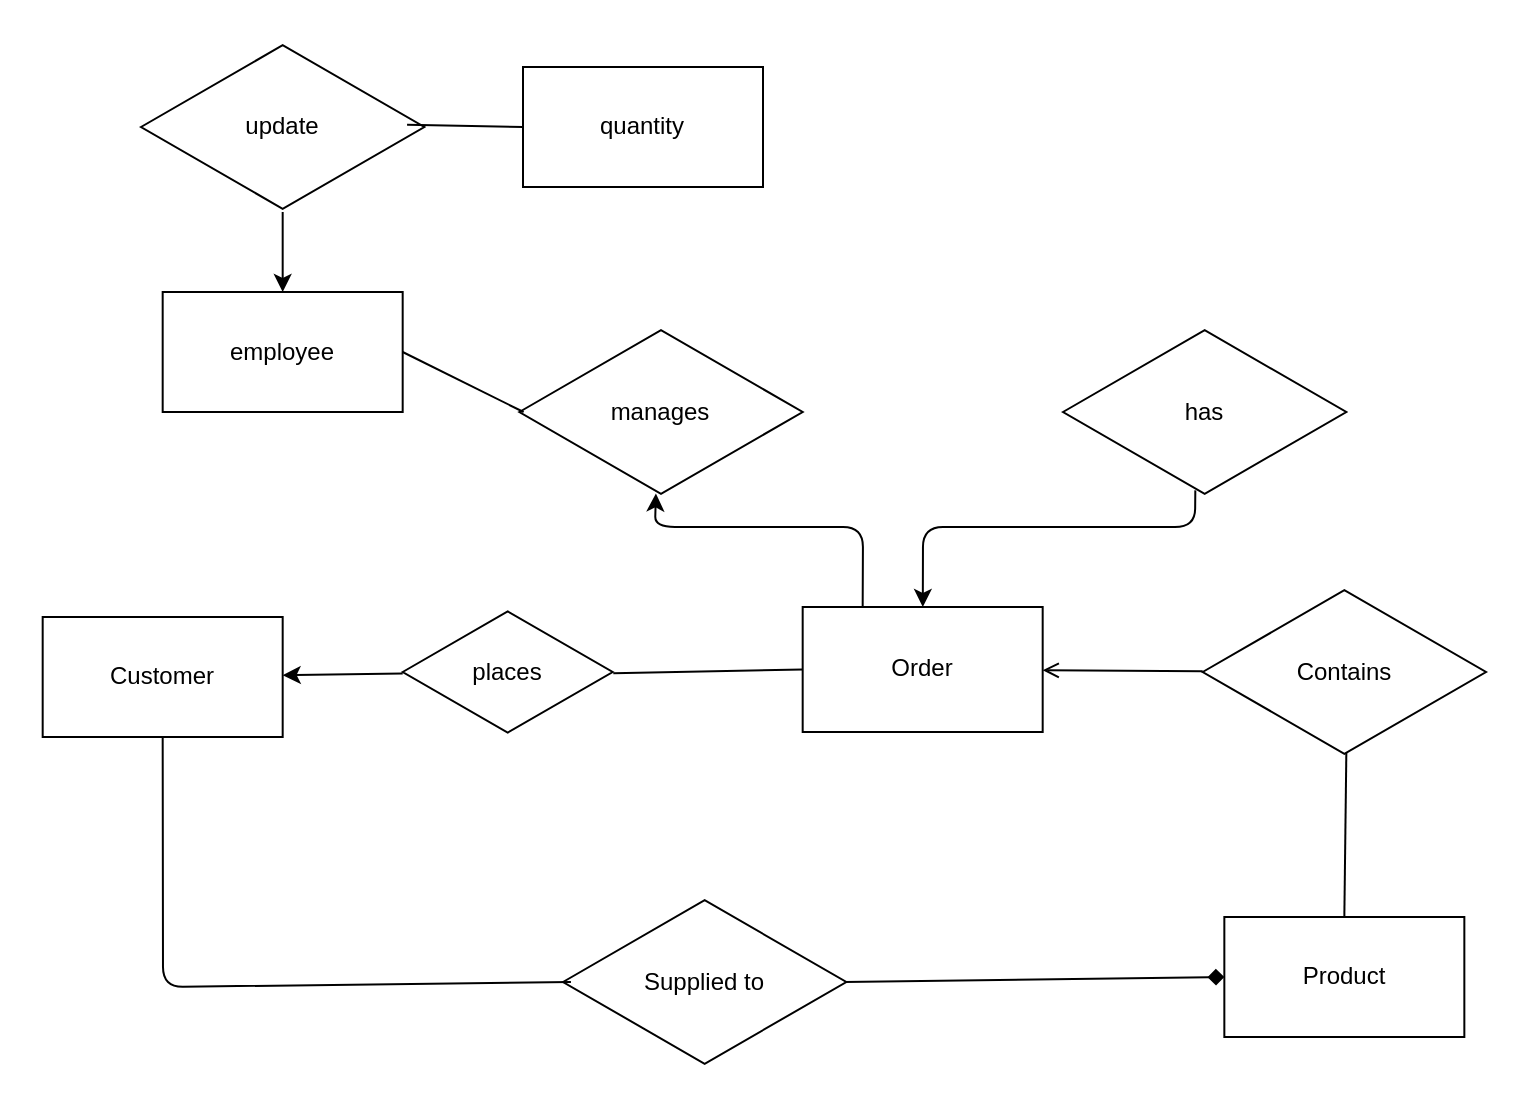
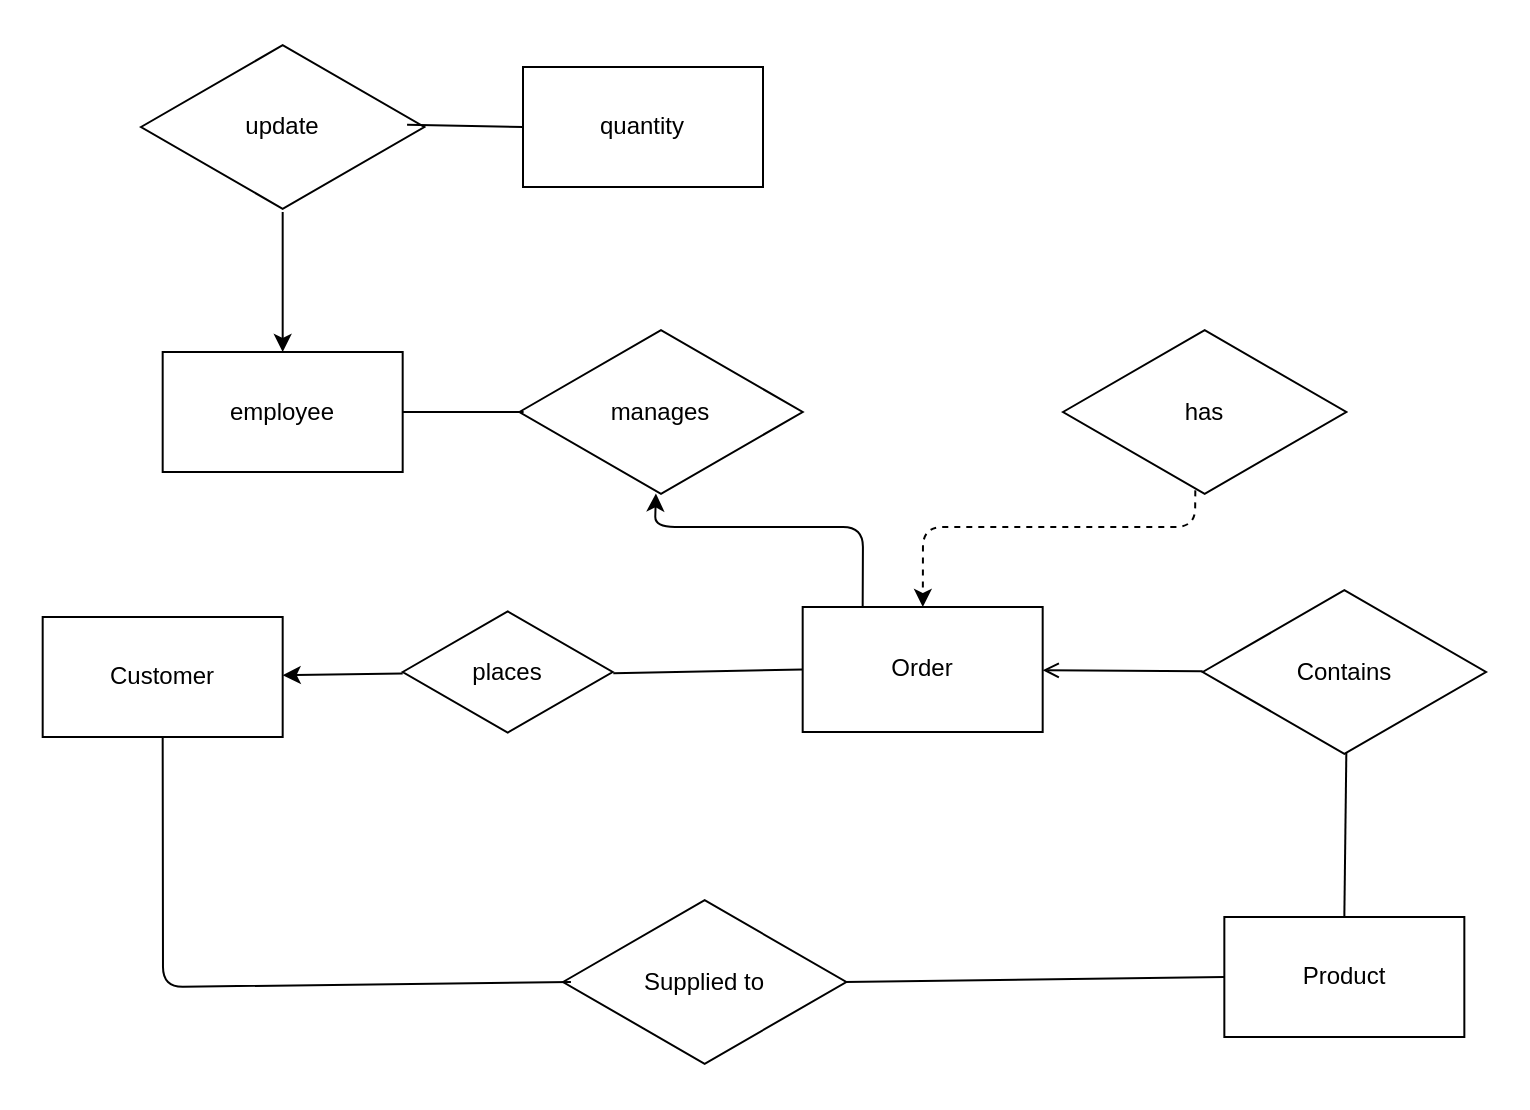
node "employee": moved (283, 352) -> (283, 412)
edge "has" -> "Order": style solid -> dashed
edge "Supplied to" -> "Product": arrowhead diamond -> none
